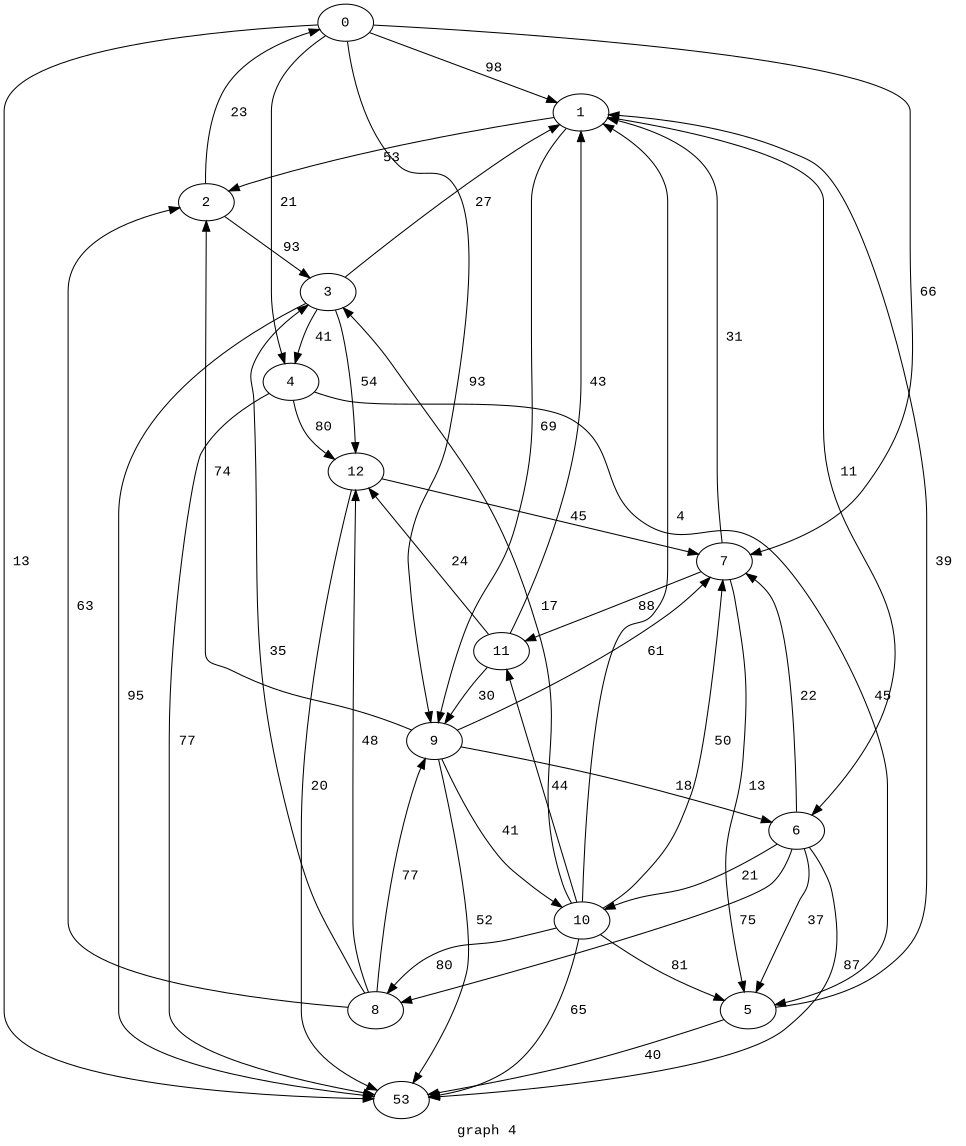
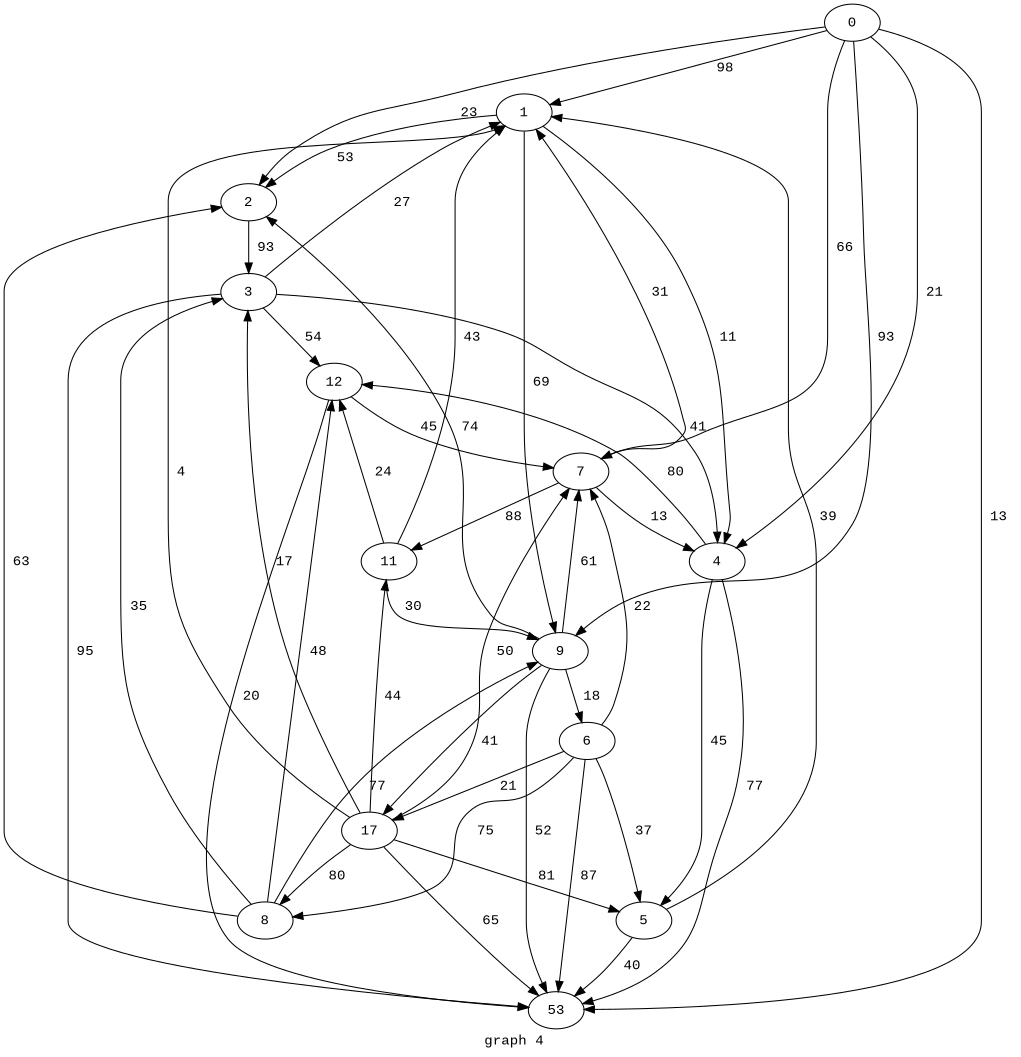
edge "2" -> "0": reversed
edge "1" -> "6": now "1" -> "4"
edge "7" -> "5": now "7" -> "4"
node "10": label "10" -> "17"
